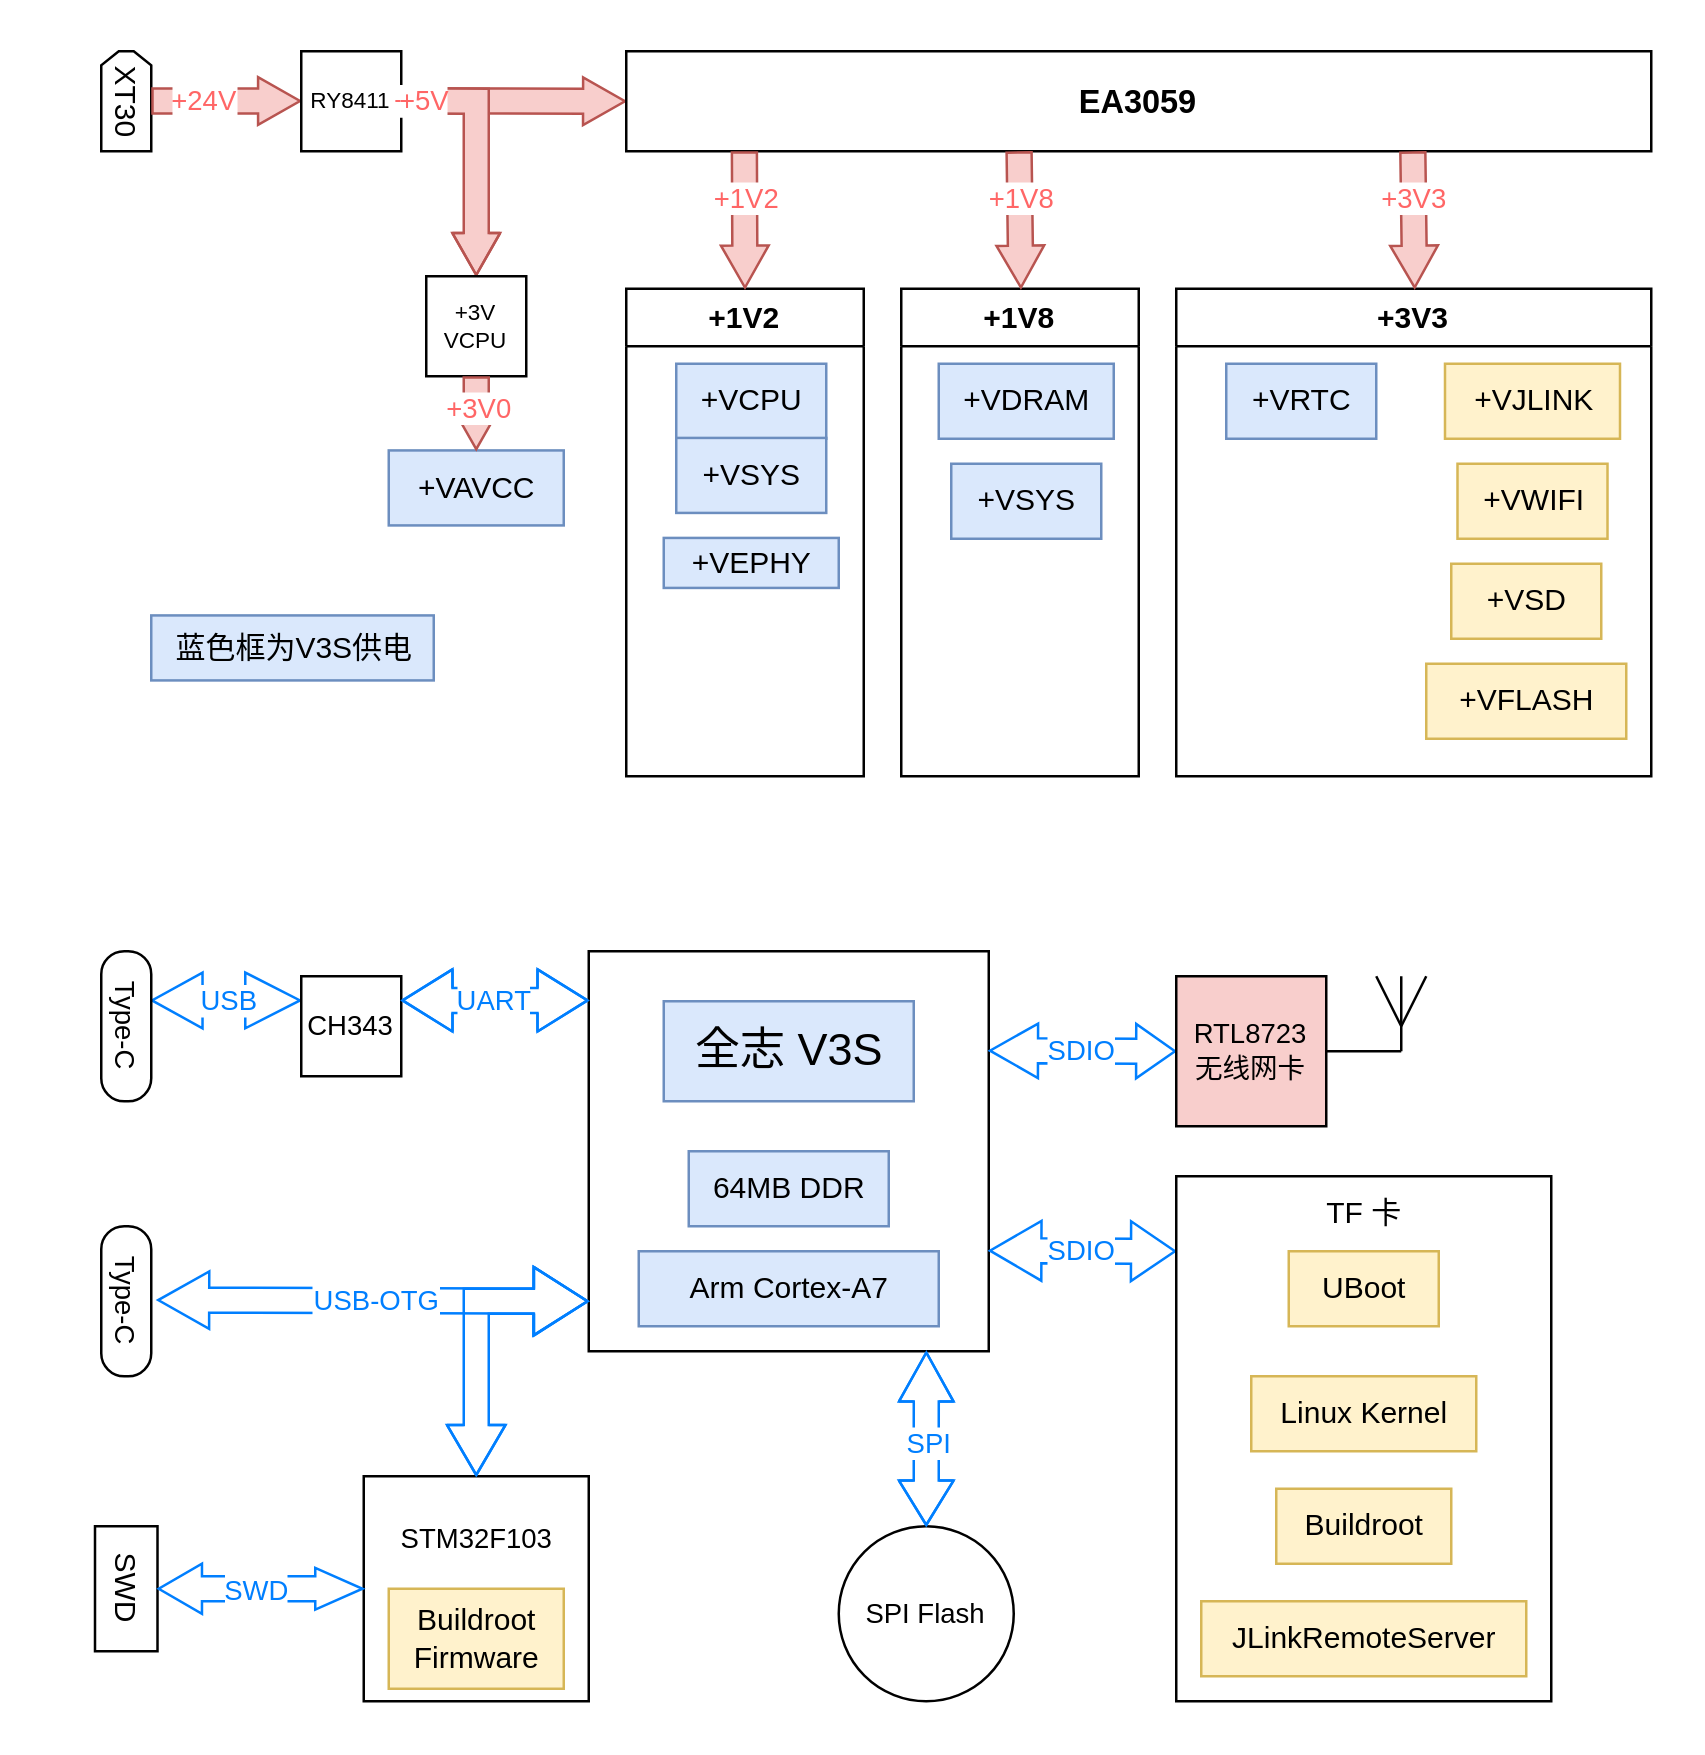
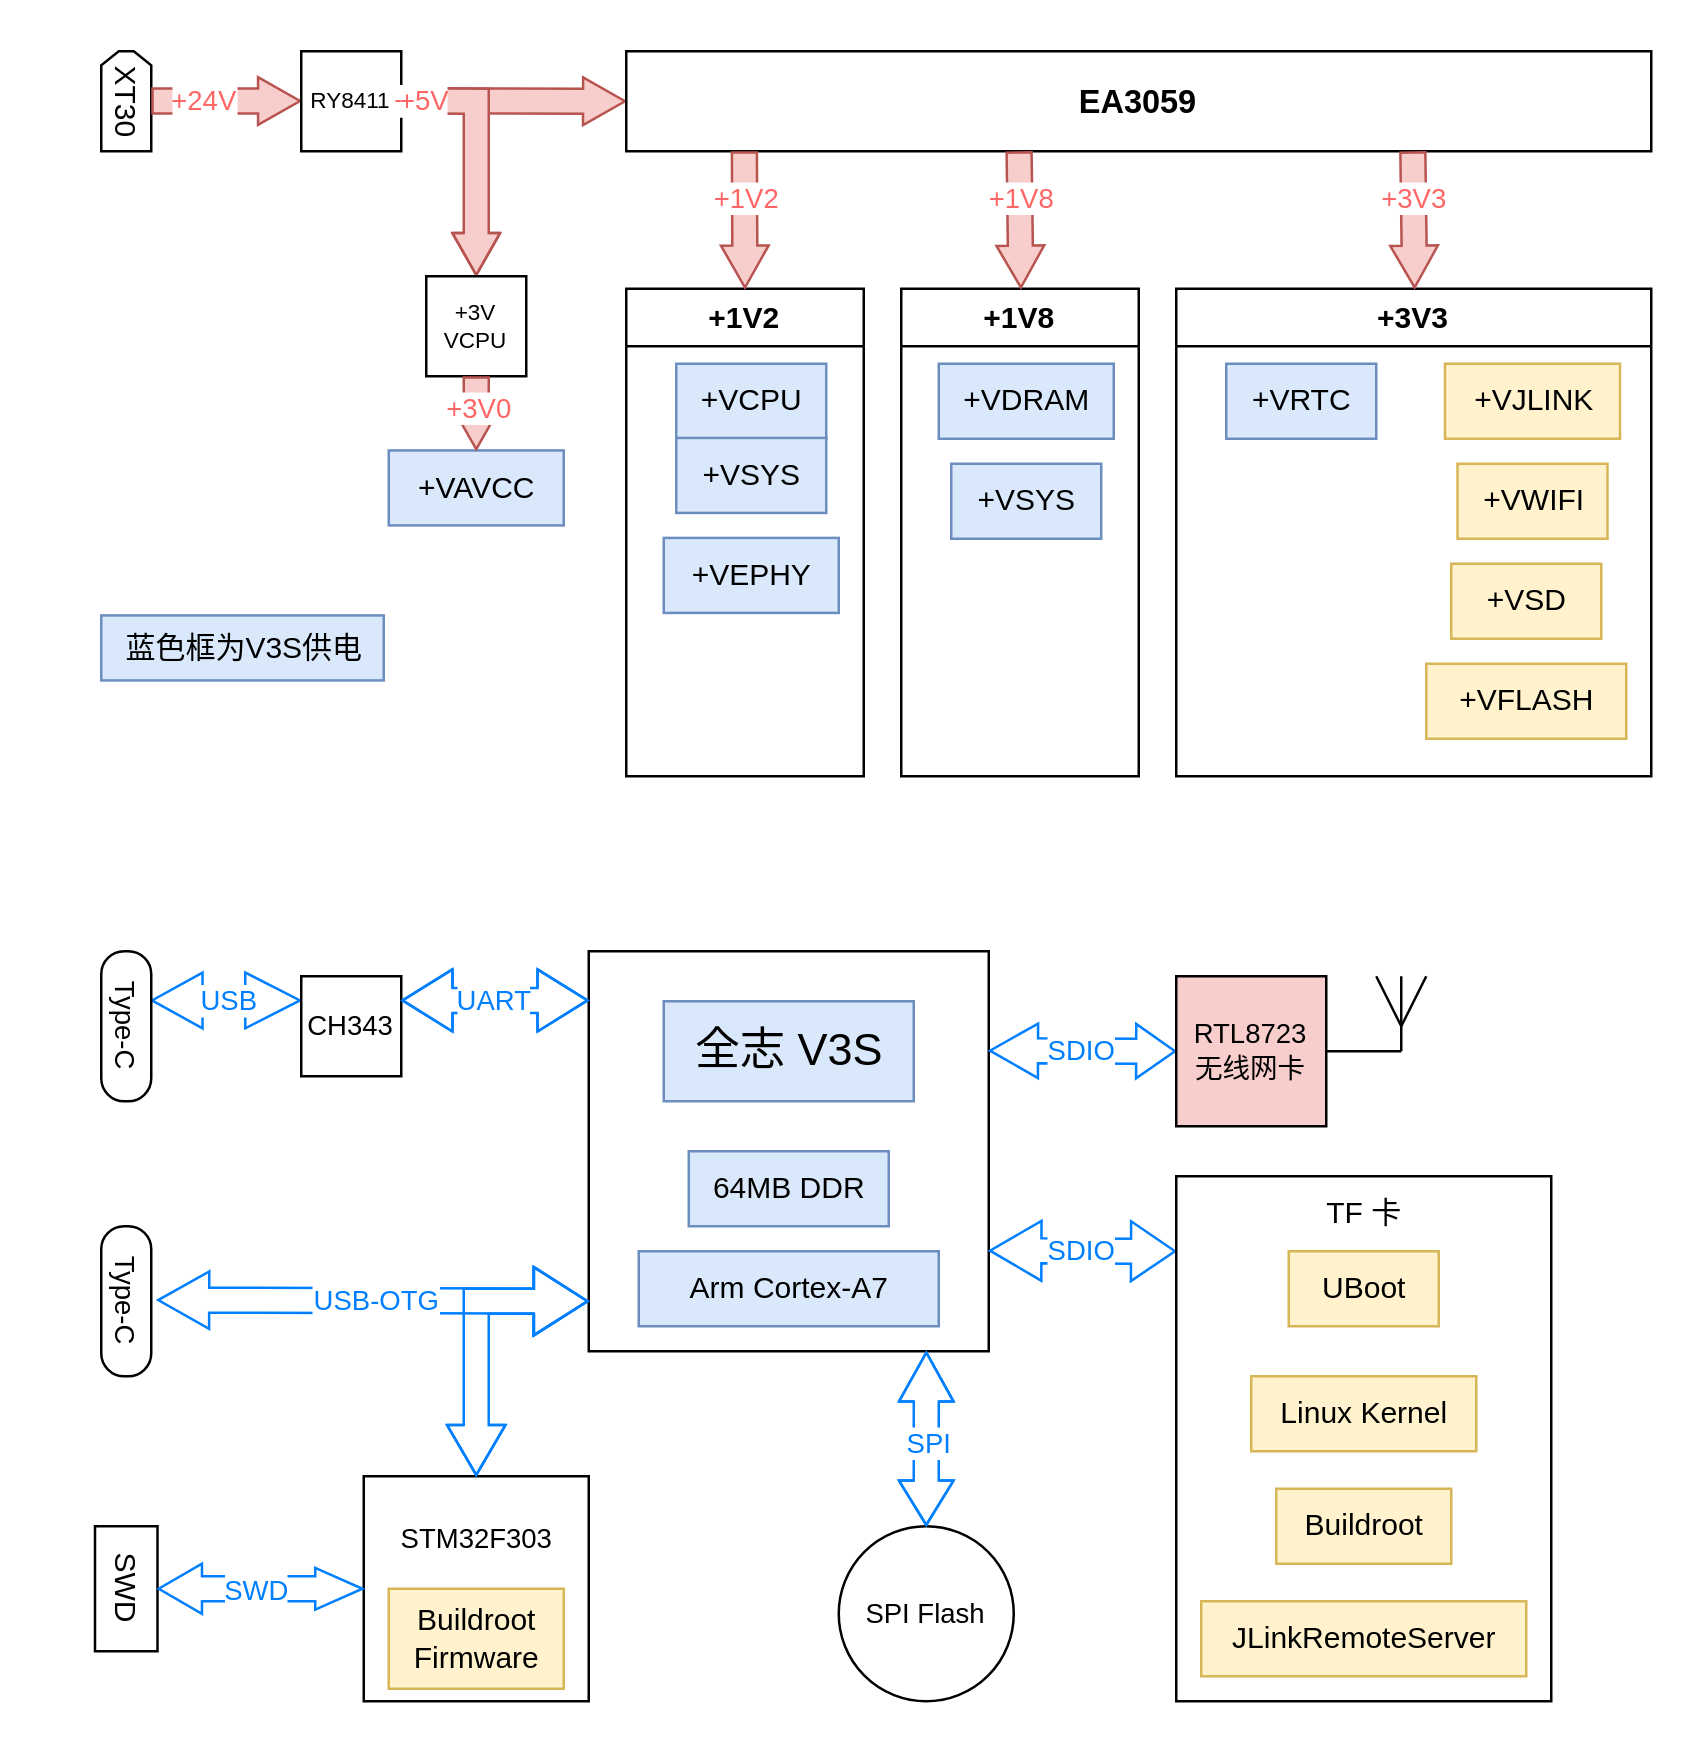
node "+VEPHY": size 175x50 -> 175x75
node "蓝色框为V3S供电": moved (293, 648) -> (243, 648)
node "STM32F103": label "STM32F103" -> "STM32F303"
